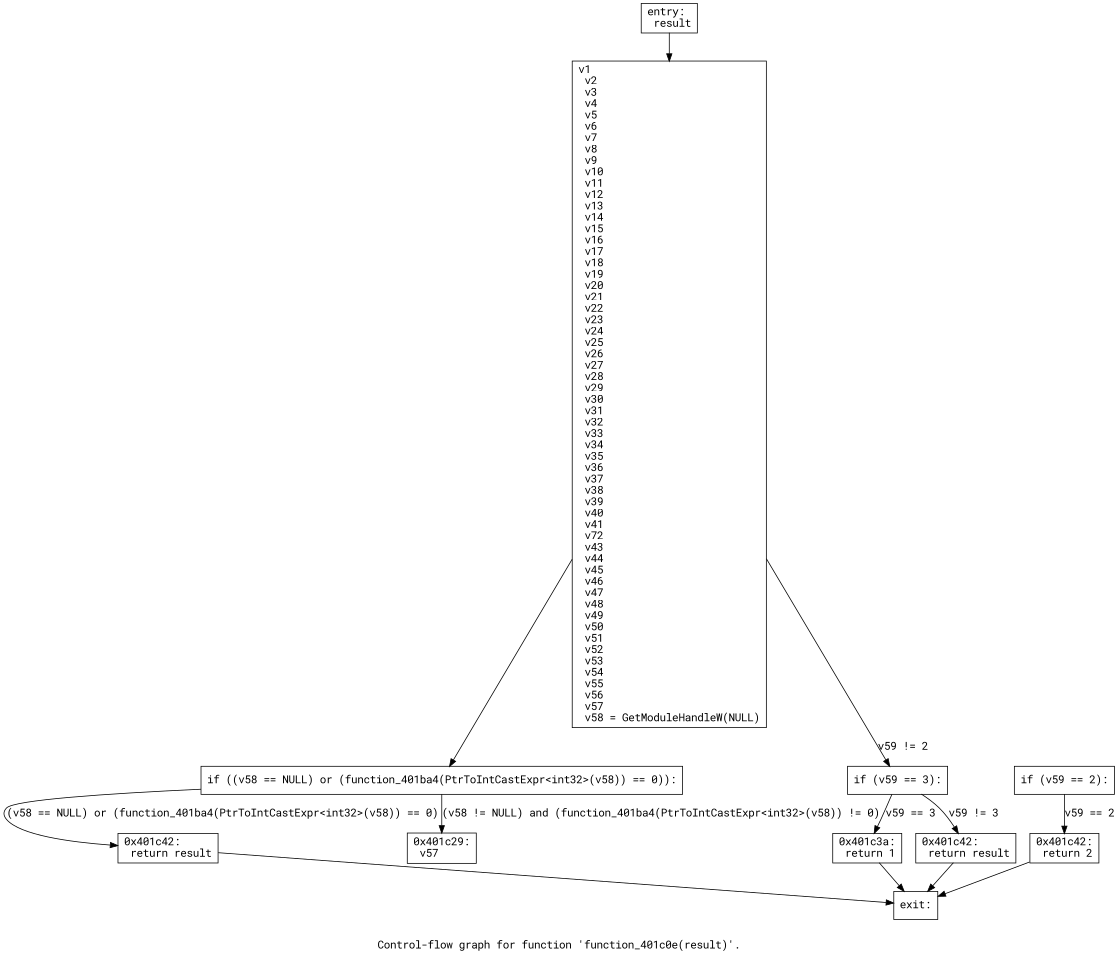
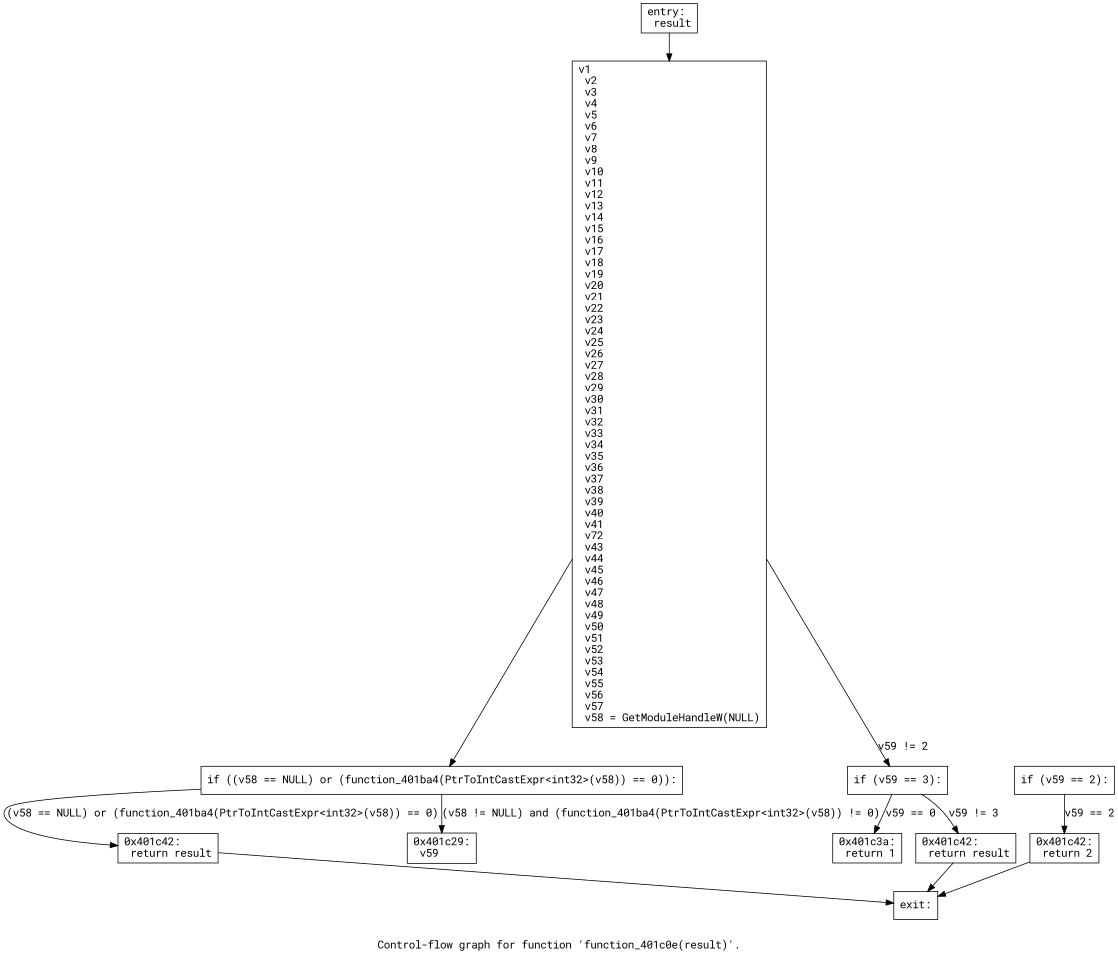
edge "if (v59 == 3):" -> "0x401c3a:": label "v59 == 3" -> "v59 == 0"
node "0x401c29:": text "v57" -> "v59"
edge "0x401c3a:" -> "exit:": removed
